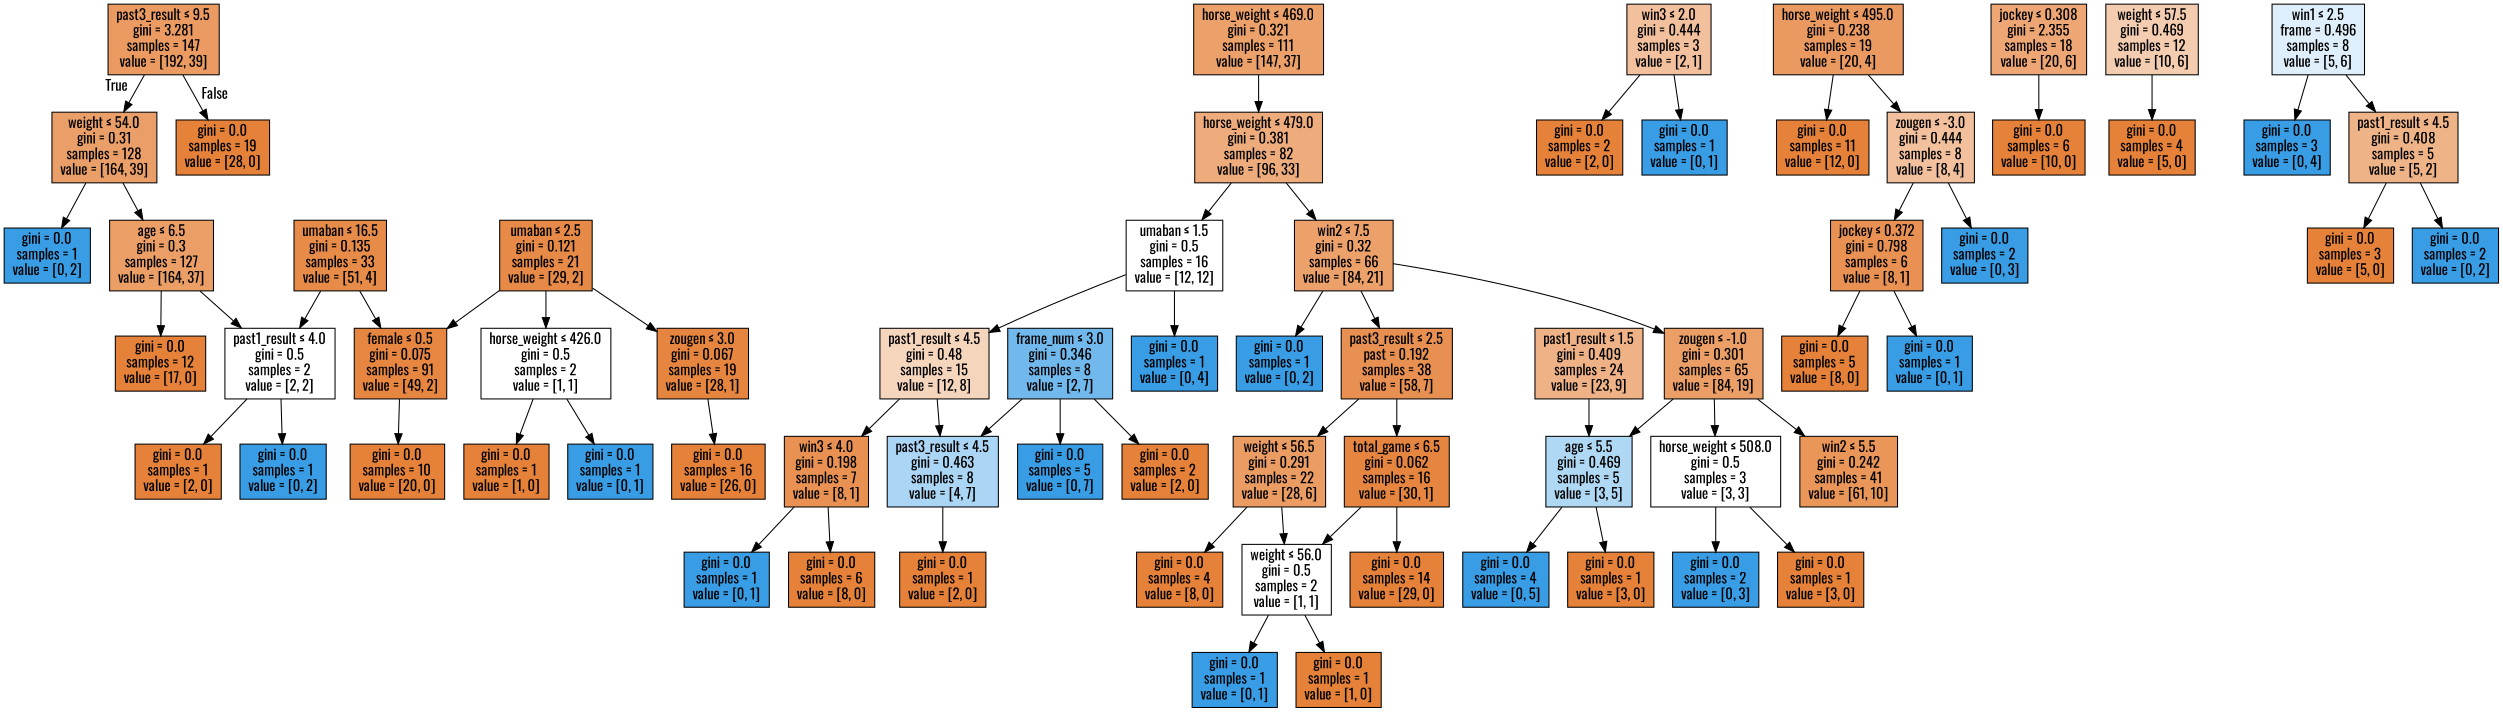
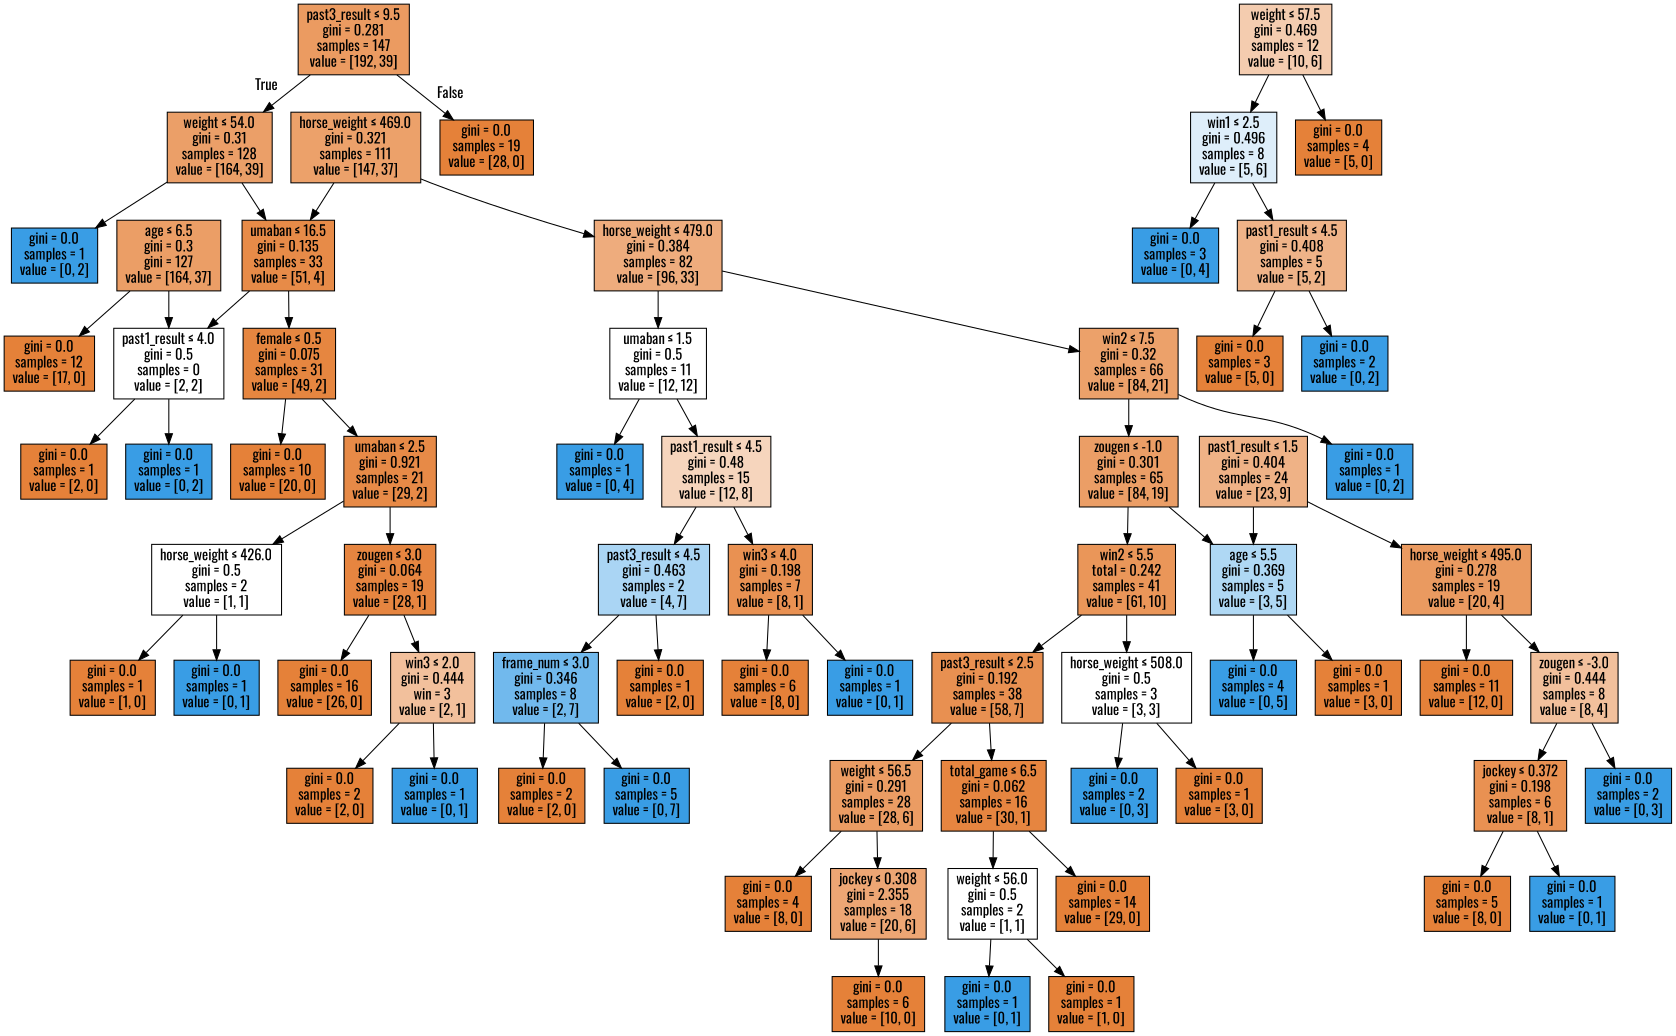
node "past3_result ≤ 9.5": text "gini = 3.281" -> "gini = 0.281"
node "horse_weight ≤ 495.0": text "gini = 0.238" -> "gini = 0.278"
node "win1 ≤ 2.5": text "frame = 0.496" -> "gini = 0.496"
node "win3 ≤ 2.0": text "samples = 3" -> "win = 3"
edge "weight ≤ 57.5" -> "win1 ≤ 2.5": added
node "horse_weight ≤ 479.0": text "gini = 0.381" -> "gini = 0.384"
edge "weight ≤ 54.0" -> "age ≤ 6.5": now "weight ≤ 54.0" -> "umaban ≤ 16.5"
edge "horse_weight ≤ 469.0" -> "umaban ≤ 16.5": added
node "umaban ≤ 2.5": text "gini = 0.121" -> "gini = 0.921"
node "jockey ≤ 0.372": text "gini = 0.798" -> "gini = 0.198"
node "age ≤ 6.5": text "samples = 127" -> "gini = 127"
node "umaban ≤ 1.5": text "samples = 16" -> "samples = 11"
edge "win2 ≤ 7.5" -> "past3_result ≤ 2.5": now "win2 ≤ 5.5" -> "past3_result ≤ 2.5"
edge "umaban ≤ 2.5" -> "female ≤ 0.5": reversed
node "zougen ≤ 3.0": text "gini = 0.067" -> "gini = 0.064"
node "past3_result ≤ 2.5": text "past = 0.192" -> "gini = 0.192"
node "past1_result ≤ 1.5": text "gini = 0.409" -> "gini = 0.404"
node "past1_result ≤ 4.0": text "samples = 2" -> "samples = 0"
node "female ≤ 0.5": text "samples = 91" -> "samples = 31"
edge "zougen ≤ -1.0" -> "horse_weight ≤ 508.0": now "win2 ≤ 5.5" -> "horse_weight ≤ 508.0"
edge "frame_num ≤ 3.0" -> "past3_result ≤ 4.5": reversed
node "age ≤ 5.5": text "gini = 0.469" -> "gini = 0.369"
node "win2 ≤ 5.5": text "gini = 0.242" -> "total = 0.242"
node "past3_result ≤ 4.5": text "samples = 8" -> "samples = 2"
node "weight ≤ 56.5": text "samples = 22" -> "samples = 28"
edge "weight ≤ 56.5" -> "weight ≤ 56.0": now "weight ≤ 56.5" -> "jockey ≤ 0.308"
edge "past1_result ≤ 1.5" -> "horse_weight ≤ 495.0": added
edge "zougen ≤ 3.0" -> "win3 ≤ 2.0": added
